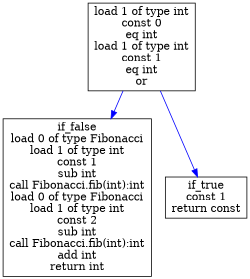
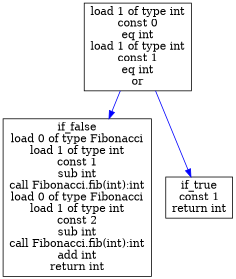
node "if_true const 1 return const": label "if_true const 1 return const" -> "if_true const 1 return int"
